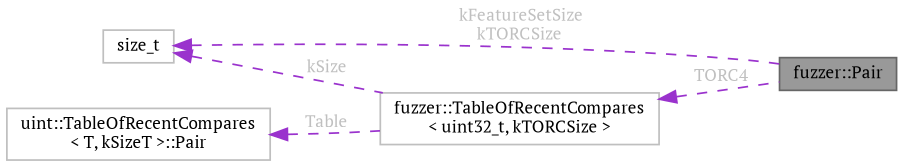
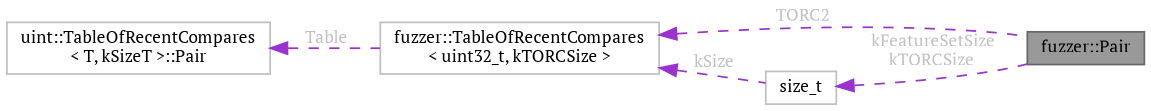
edge "fuzzer::TableOfRecentCompares < uint32_t, kTORCSize >" -> "size_t": reversed
edge "fuzzer::Pair" -> "fuzzer::TableOfRecentCompares < uint32_t, kTORCSize >": label " TORC4" -> " TORC2"
